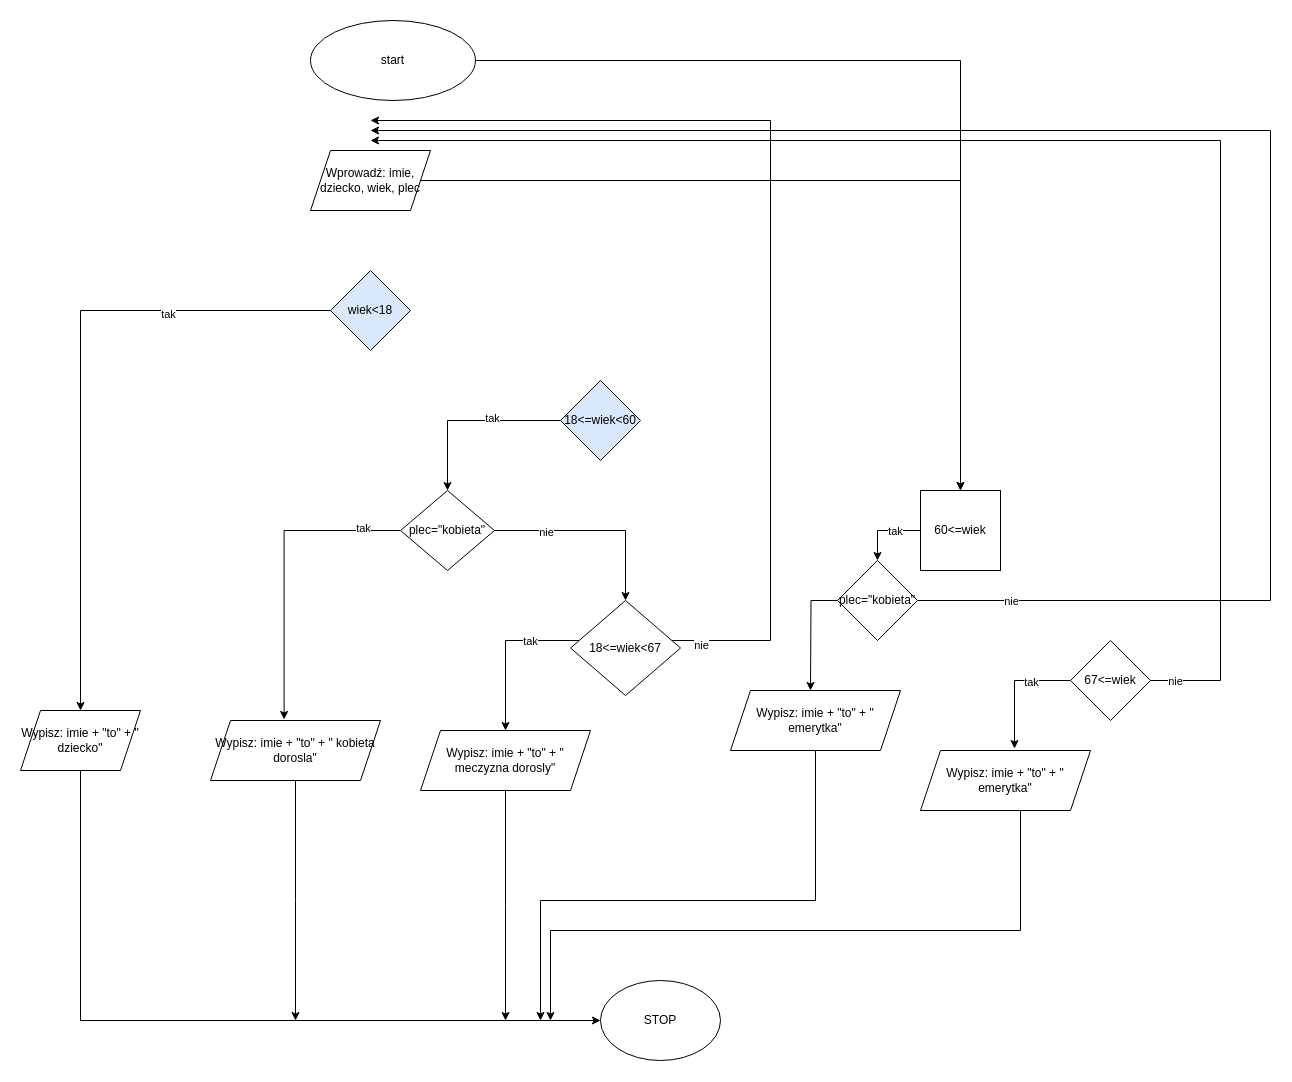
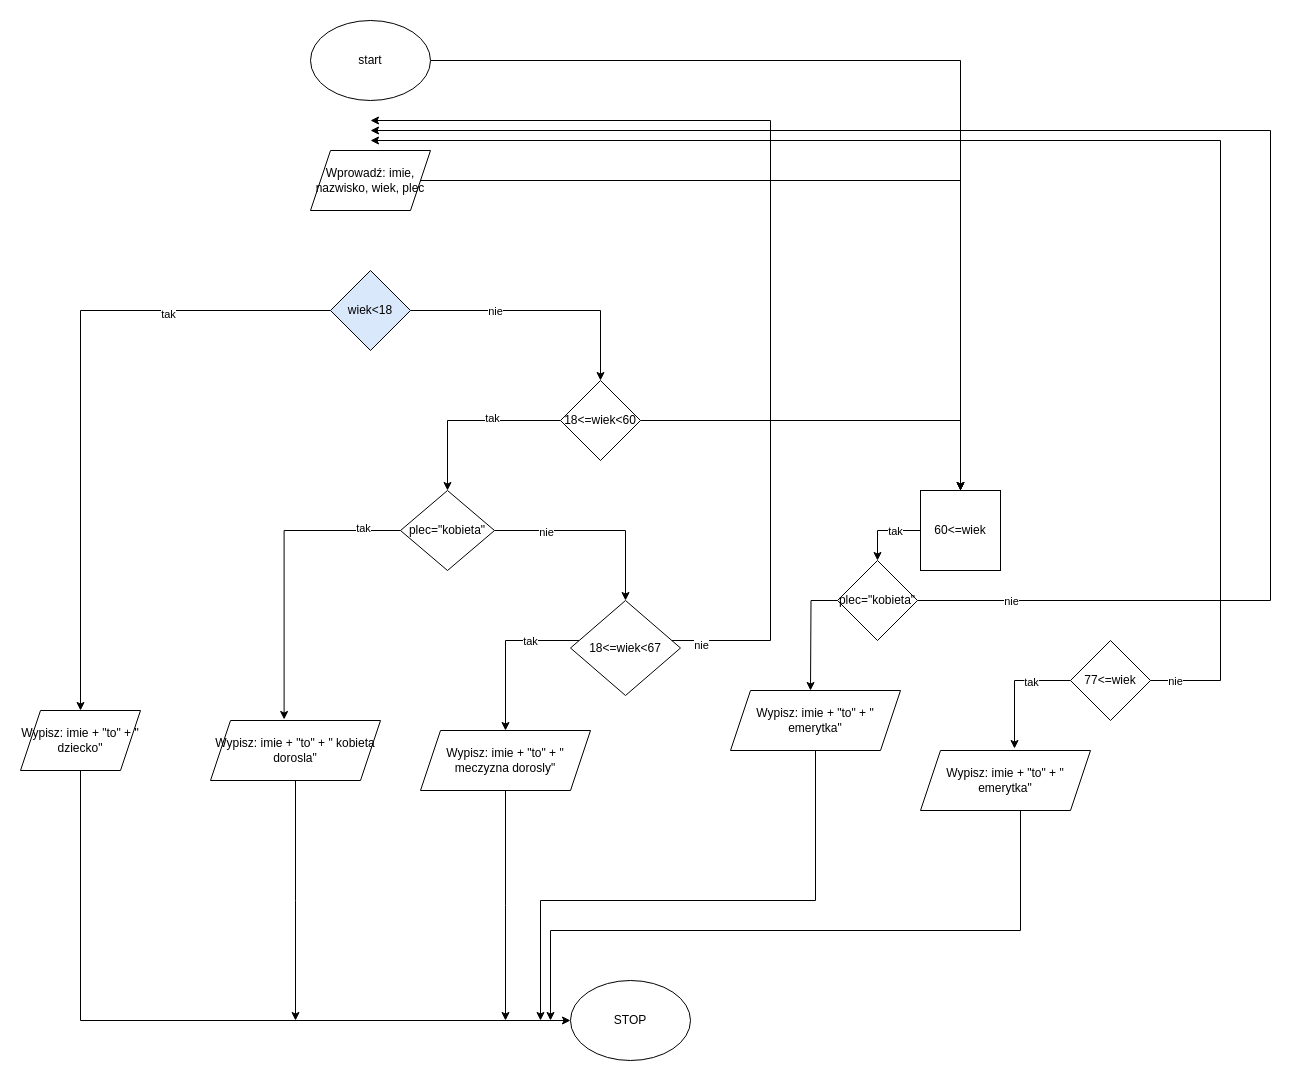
node "start": size 165x80 -> 120x80
node "Wprowadź: imie, dziecko, wiek, plec": label "Wprowadź: imie, dziecko, wiek, plec" -> "Wprowadź: imie, nazwisko, wiek, plec"
edge "wiek<18" -> "18<=wiek<60": added, label "nie"
node "18<=wiek<60": fillcolor #dae8fc -> #ffffff
edge "18<=wiek<60" -> "60<=wiek": added
node "67<=wiek": label "67<=wiek" -> "77<=wiek"
node "STOP": moved (661, 1021) -> (631, 1021)
